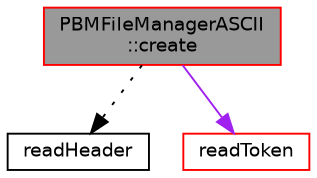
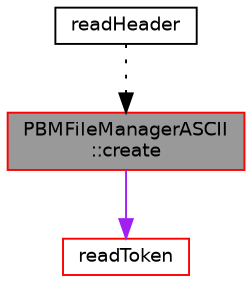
edge "PBMFileManagerASCII ::create" -> "readHeader": reversed
